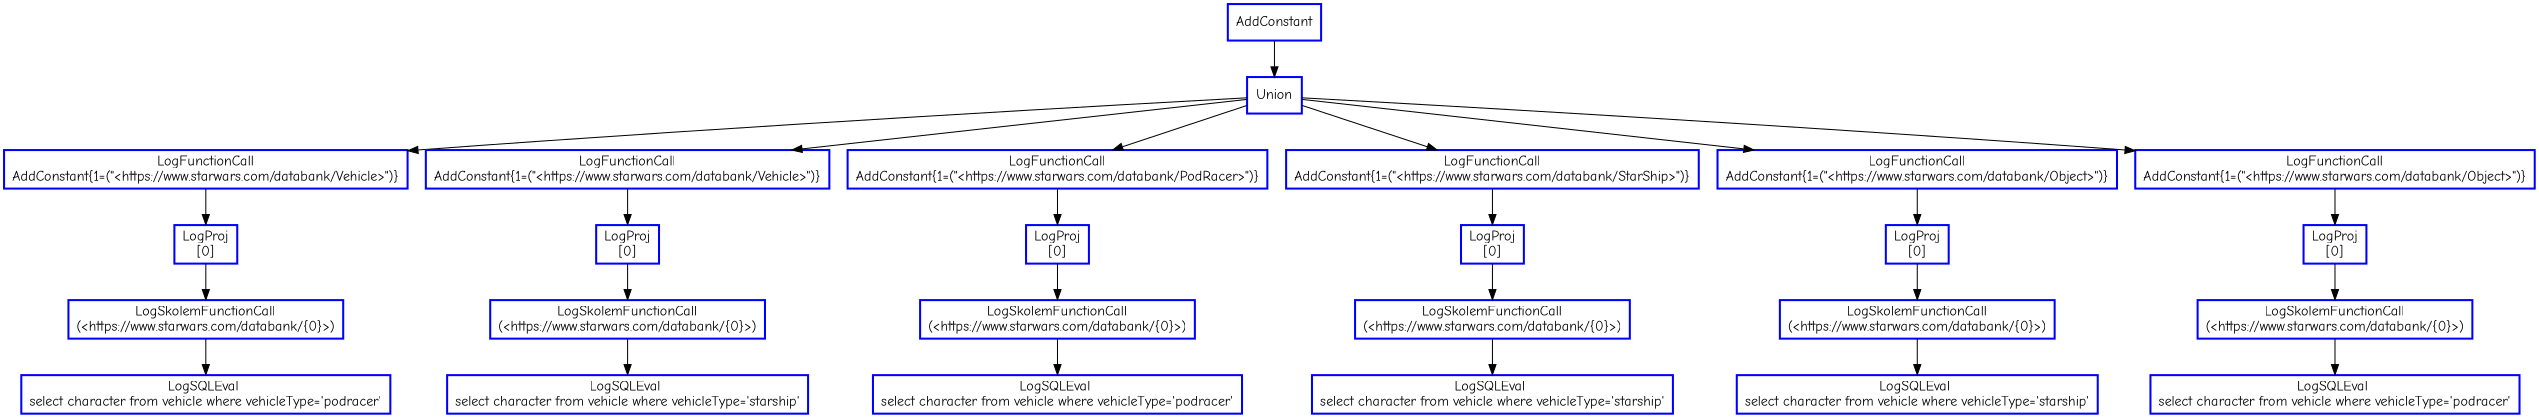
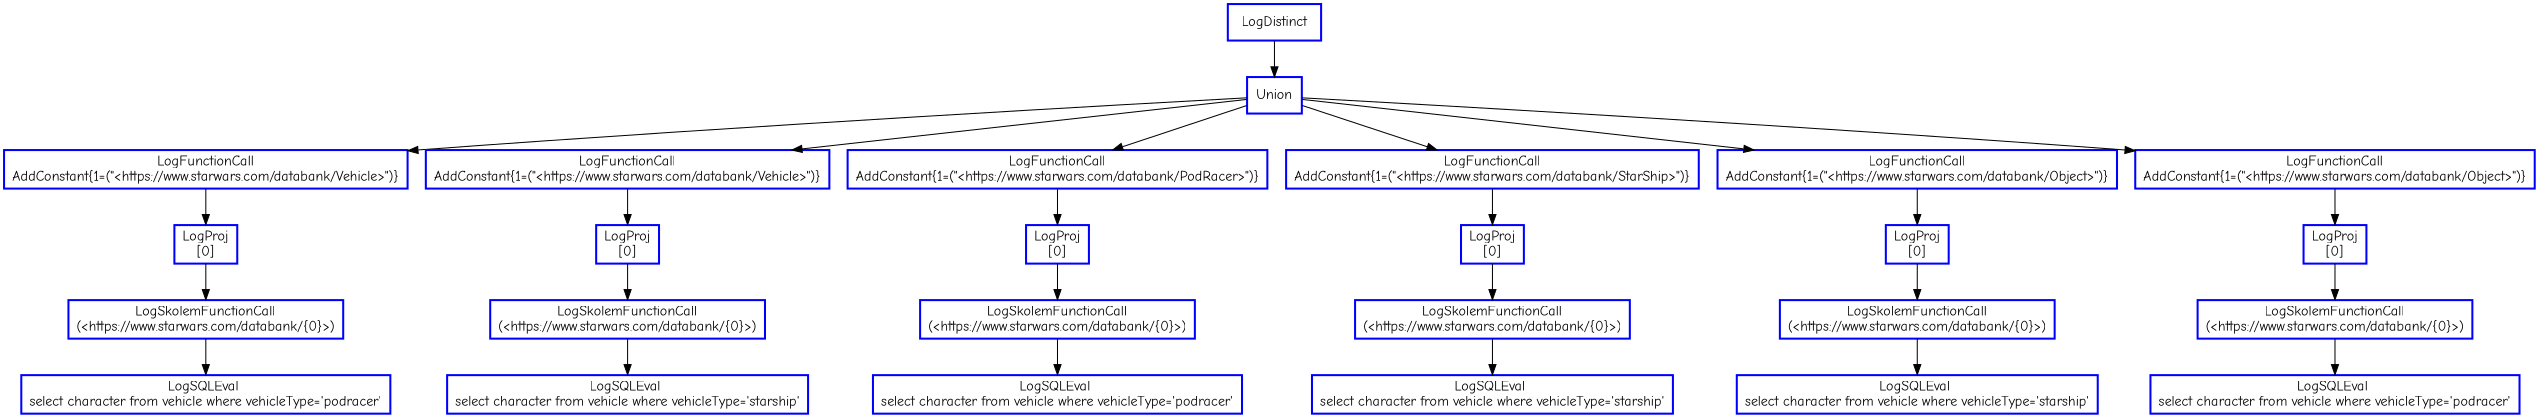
node "AddConstant": label "AddConstant" -> "LogDistinct"
